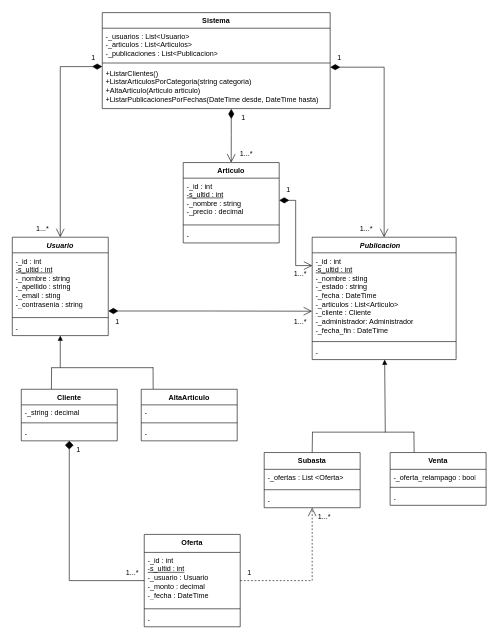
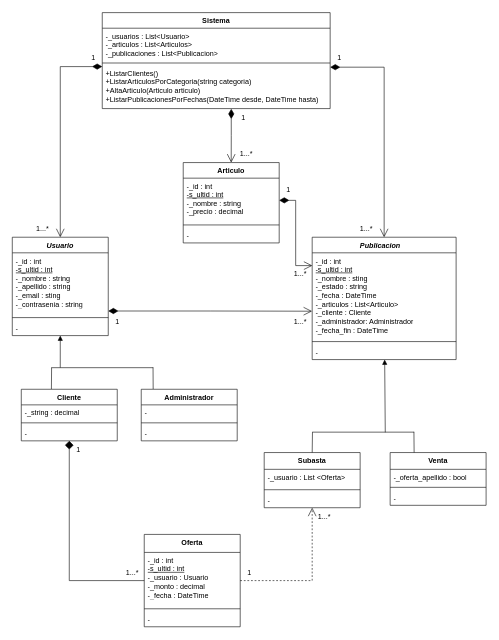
node "AltaArticulo": label "AltaArticulo" -> "Administrador"
node "-_ofertas : List <Oferta>": label "-_ofertas : List <Oferta>" -> "-_usuario : List <Oferta>"
node "-_oferta_relampago : bool": label "-_oferta_relampago : bool" -> "-_oferta_apellido : bool"
